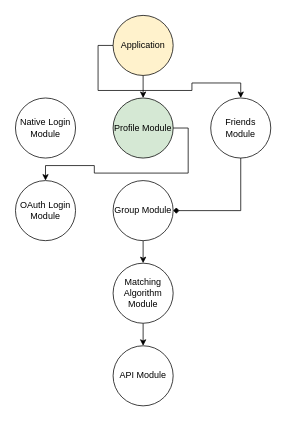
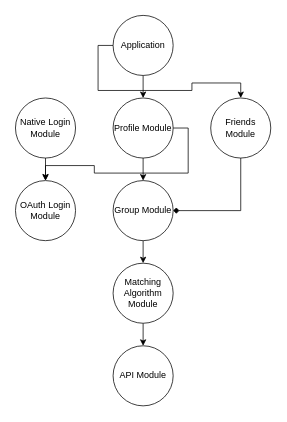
node "Application": fillcolor #fff2cc -> #ffffff
node "Profile Module": fillcolor #d5e8d4 -> #ffffff
edge "Native Login Module" -> "OAuth Login Module": added
edge "Profile Module" -> "Group Module": added
